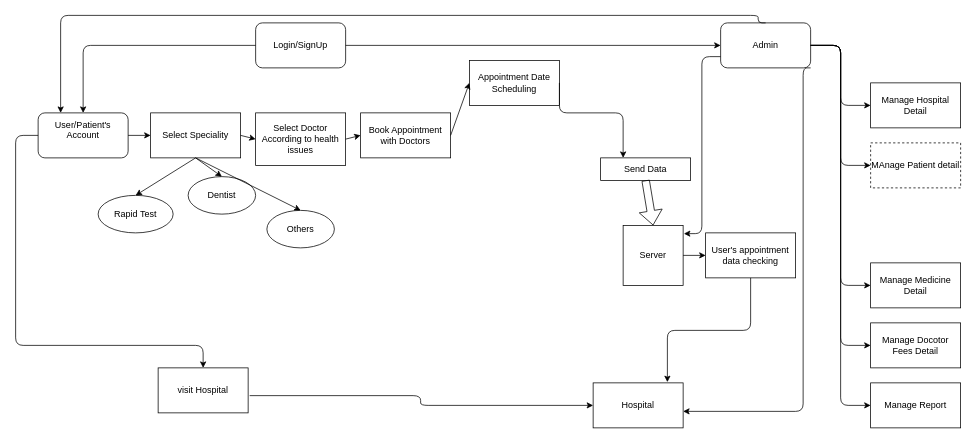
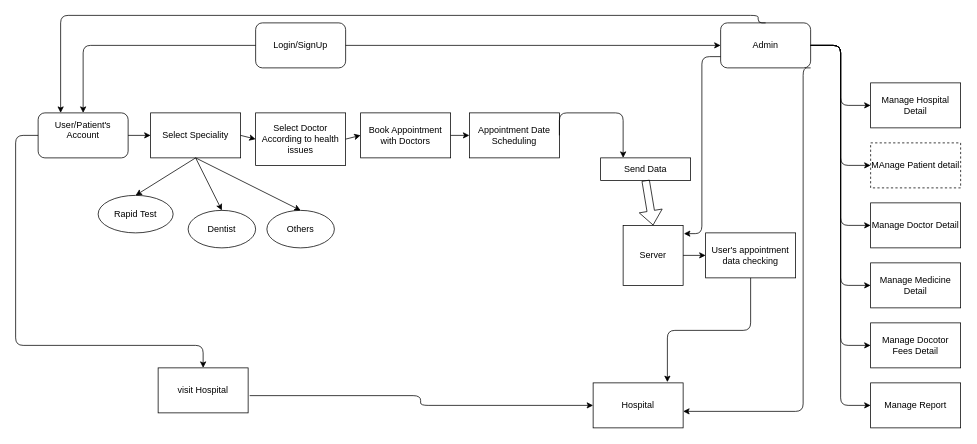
node "Appointment Date Scheduling": moved (514, 83) -> (514, 135)
node "Dentist": moved (222, 195) -> (222, 229)
edge "Admin" -> "Manage Doctor Detail": added
node "Manage Doctor Detail": added
